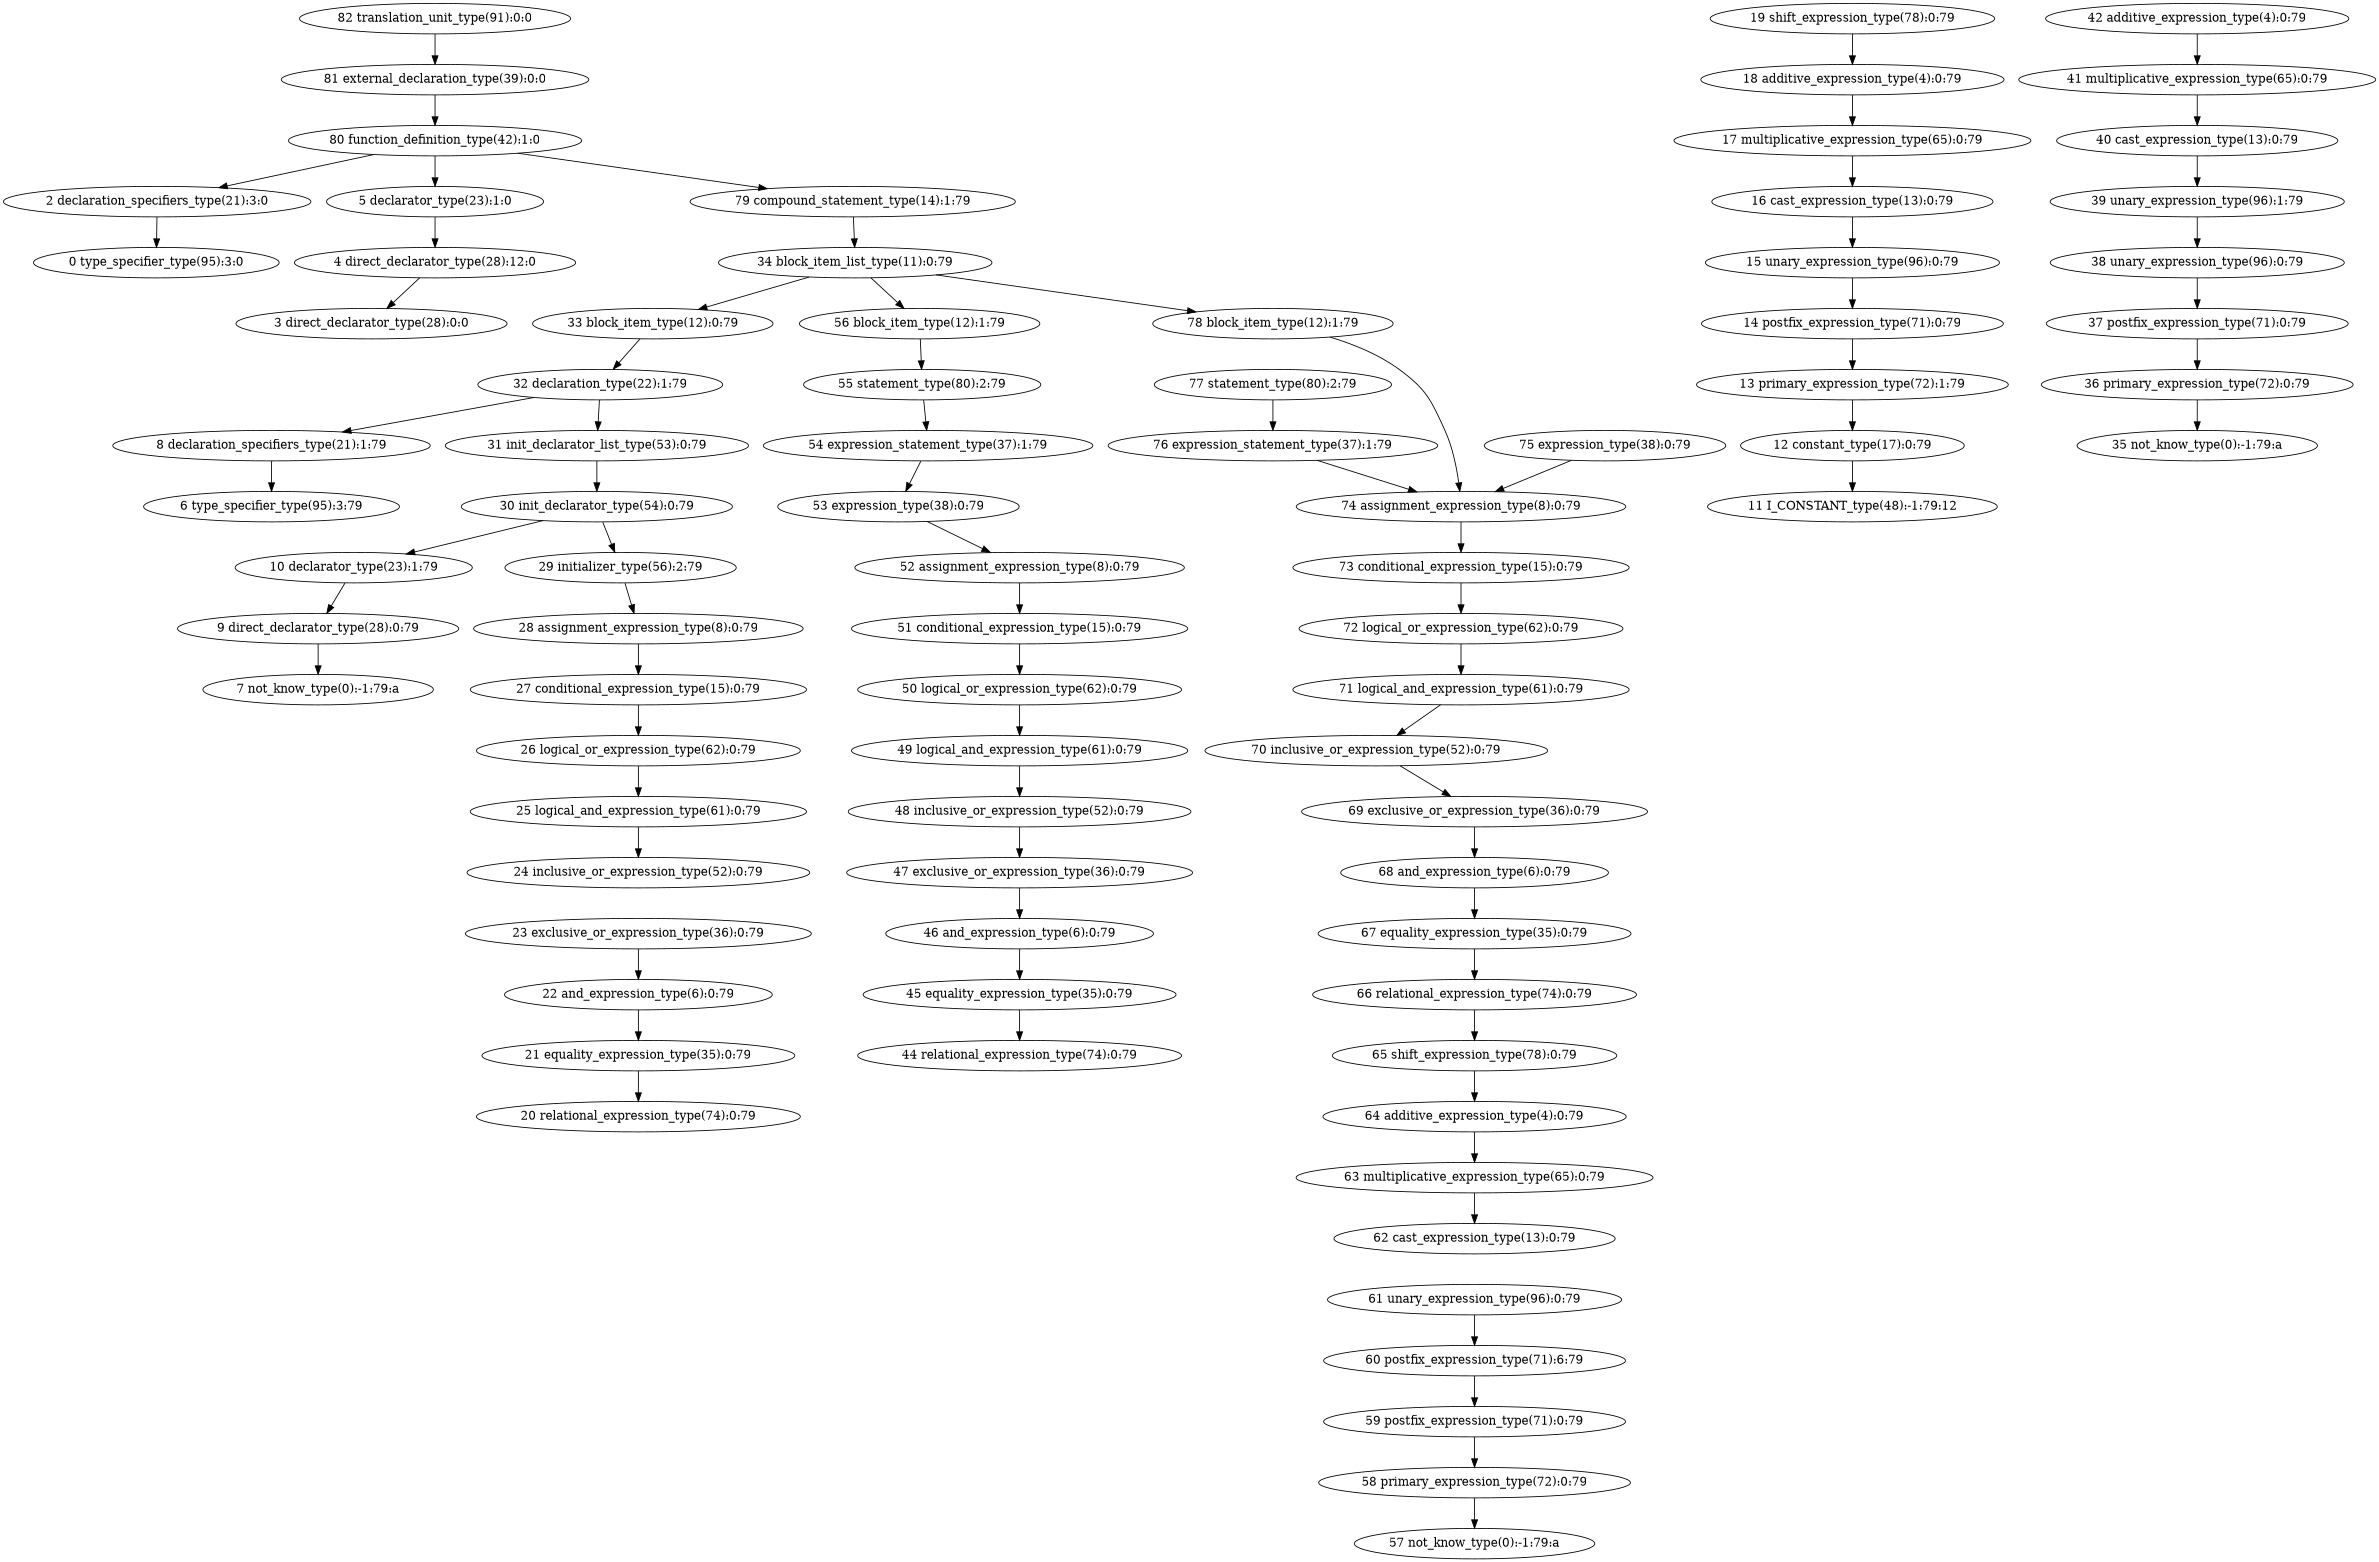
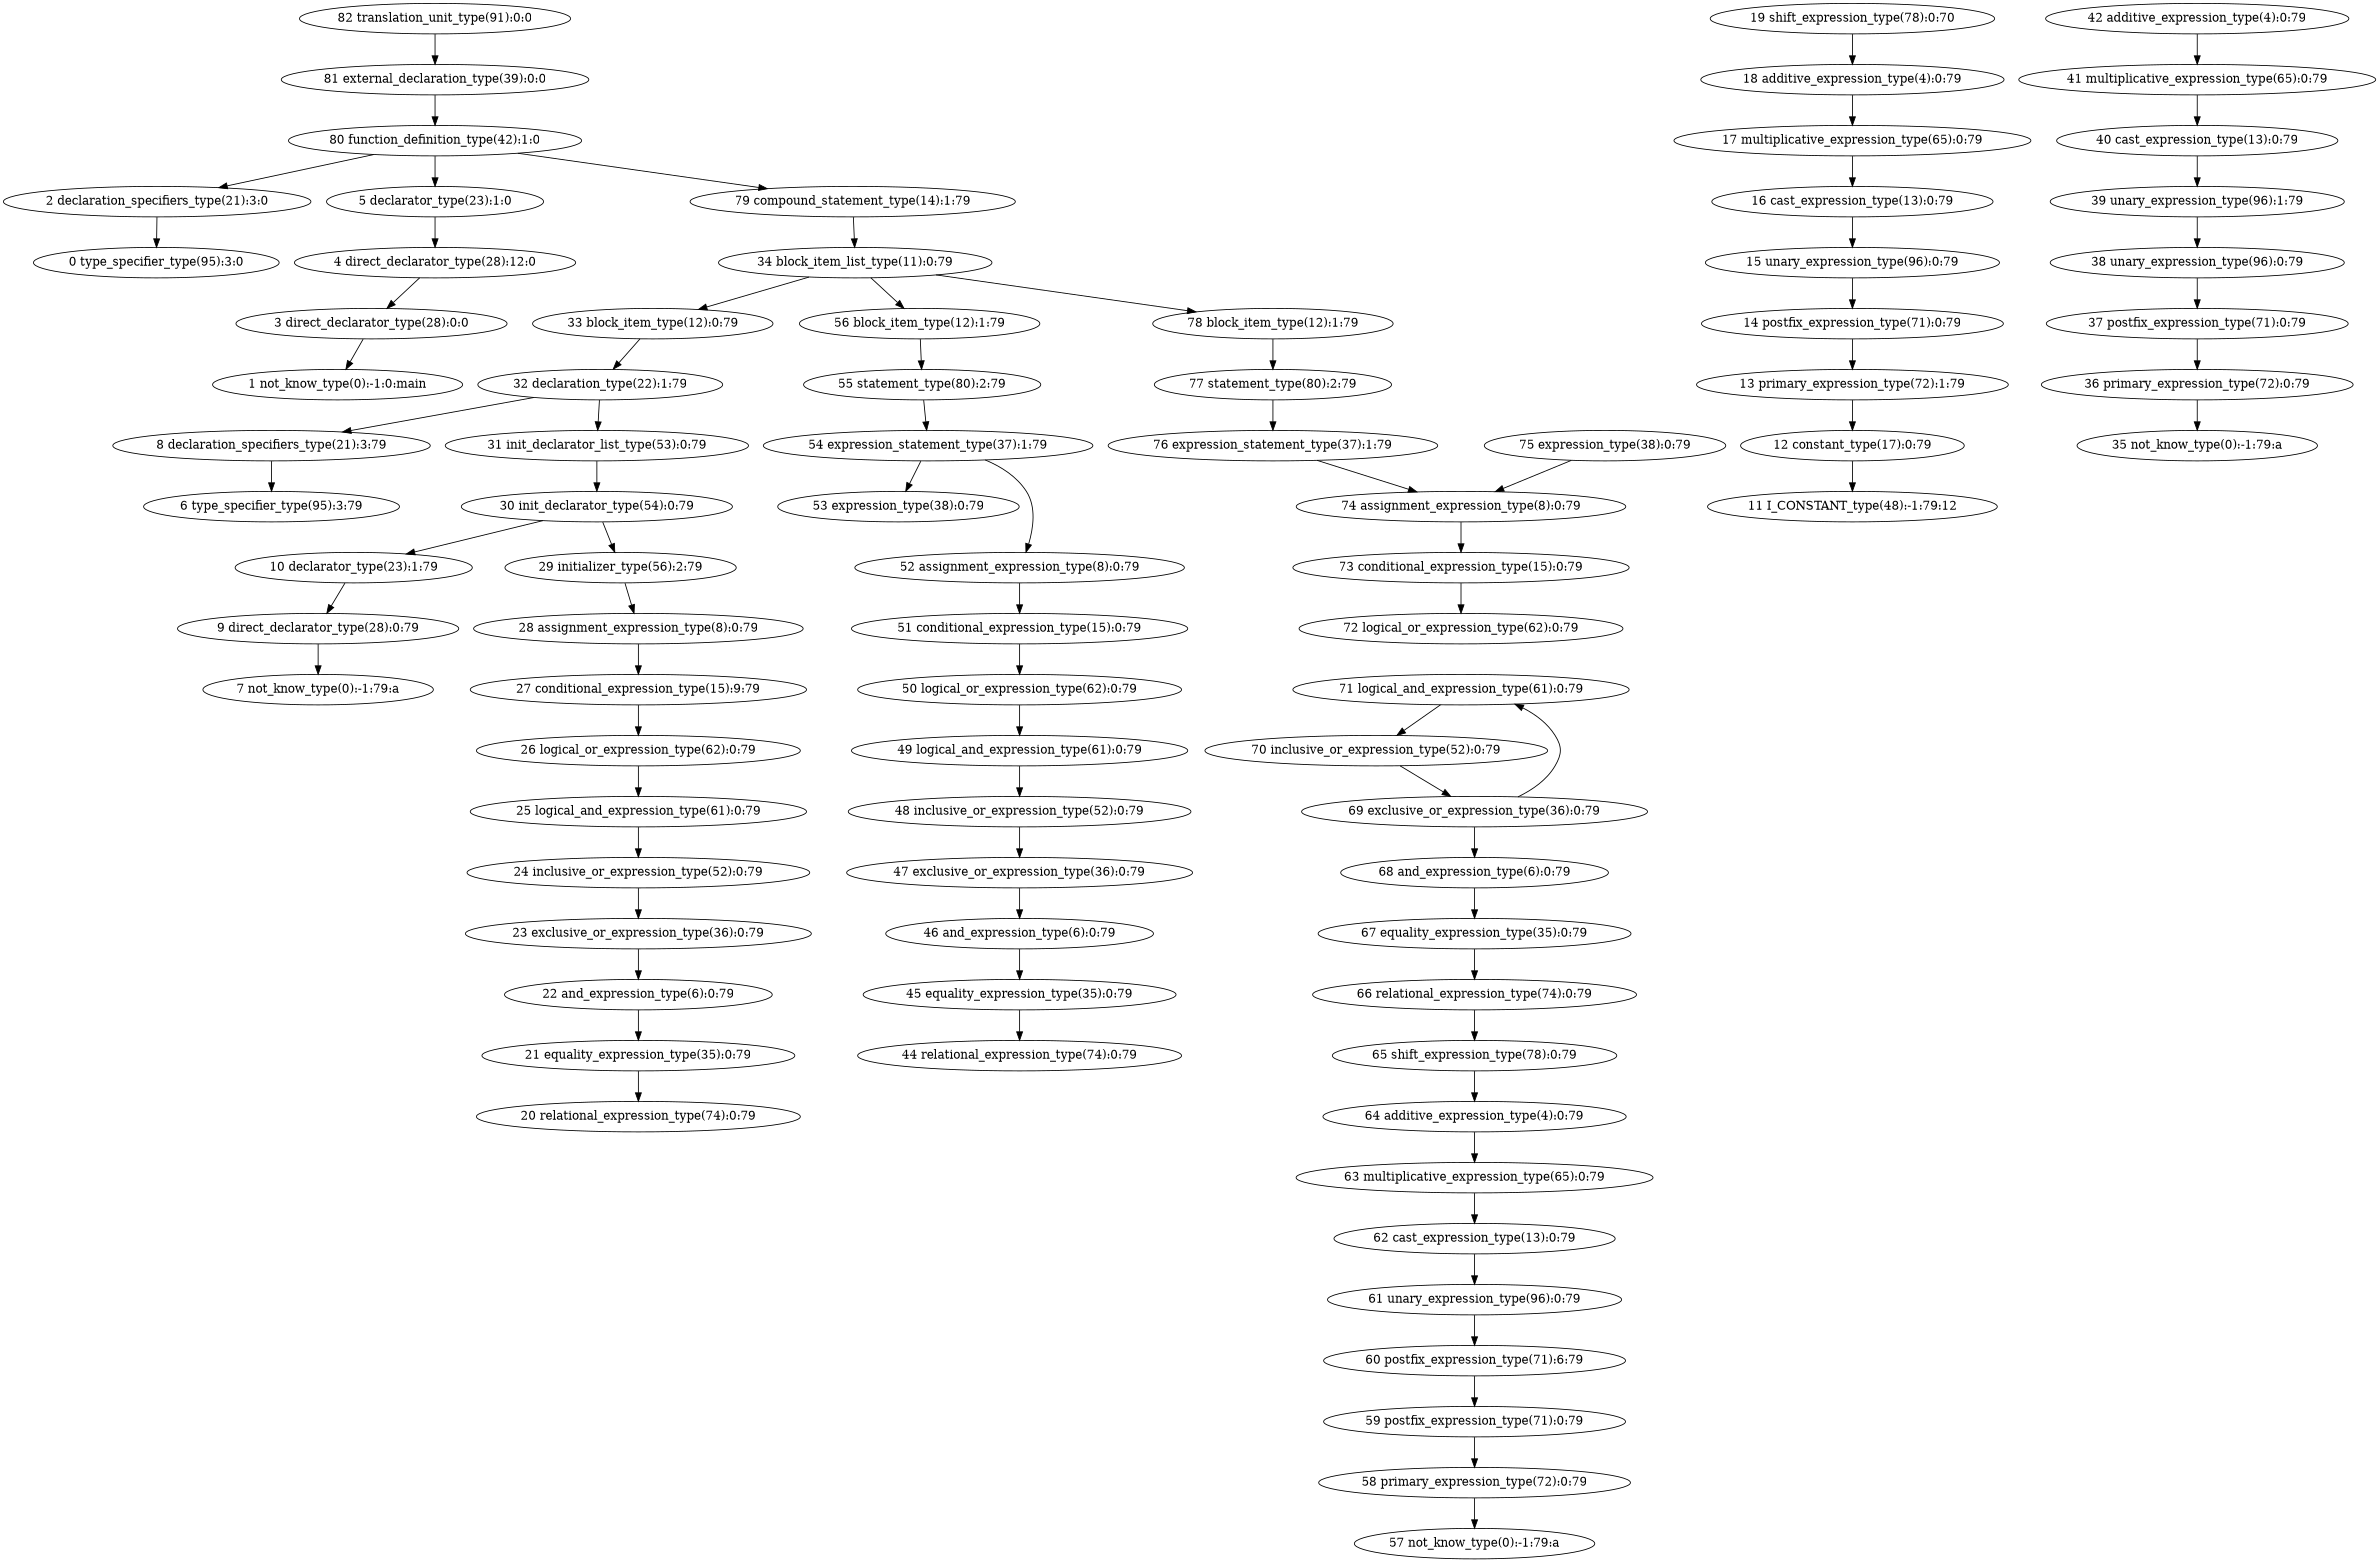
node "19 shift_expression_type(78):0:79": label "19 shift_expression_type(78):0:79" -> "19 shift_expression_type(78):0:70"
node "1 not_know_type(0):-1:0:main": added
edge "78 block_item_type(12):1:79" -> "74 assignment_expression_type(8):0:79": now "78 block_item_type(12):1:79" -> "77 statement_type(80):2:79"
node "8 declaration_specifiers_type(21):1:79": label "8 declaration_specifiers_type(21):1:79" -> "8 declaration_specifiers_type(21):3:79"
edge "53 expression_type(38):0:79" -> "52 assignment_expression_type(8):0:79": now "54 expression_statement_type(37):1:79" -> "52 assignment_expression_type(8):0:79"
edge "72 logical_or_expression_type(62):0:79" -> "71 logical_and_expression_type(61):0:79": now "69 exclusive_or_expression_type(36):0:79" -> "71 logical_and_expression_type(61):0:79"
node "27 conditional_expression_type(15):0:79": label "27 conditional_expression_type(15):0:79" -> "27 conditional_expression_type(15):9:79"
edge "24 inclusive_or_expression_type(52):0:79" -> "23 exclusive_or_expression_type(36):0:79": added
edge "62 cast_expression_type(13):0:79" -> "61 unary_expression_type(96):0:79": added
